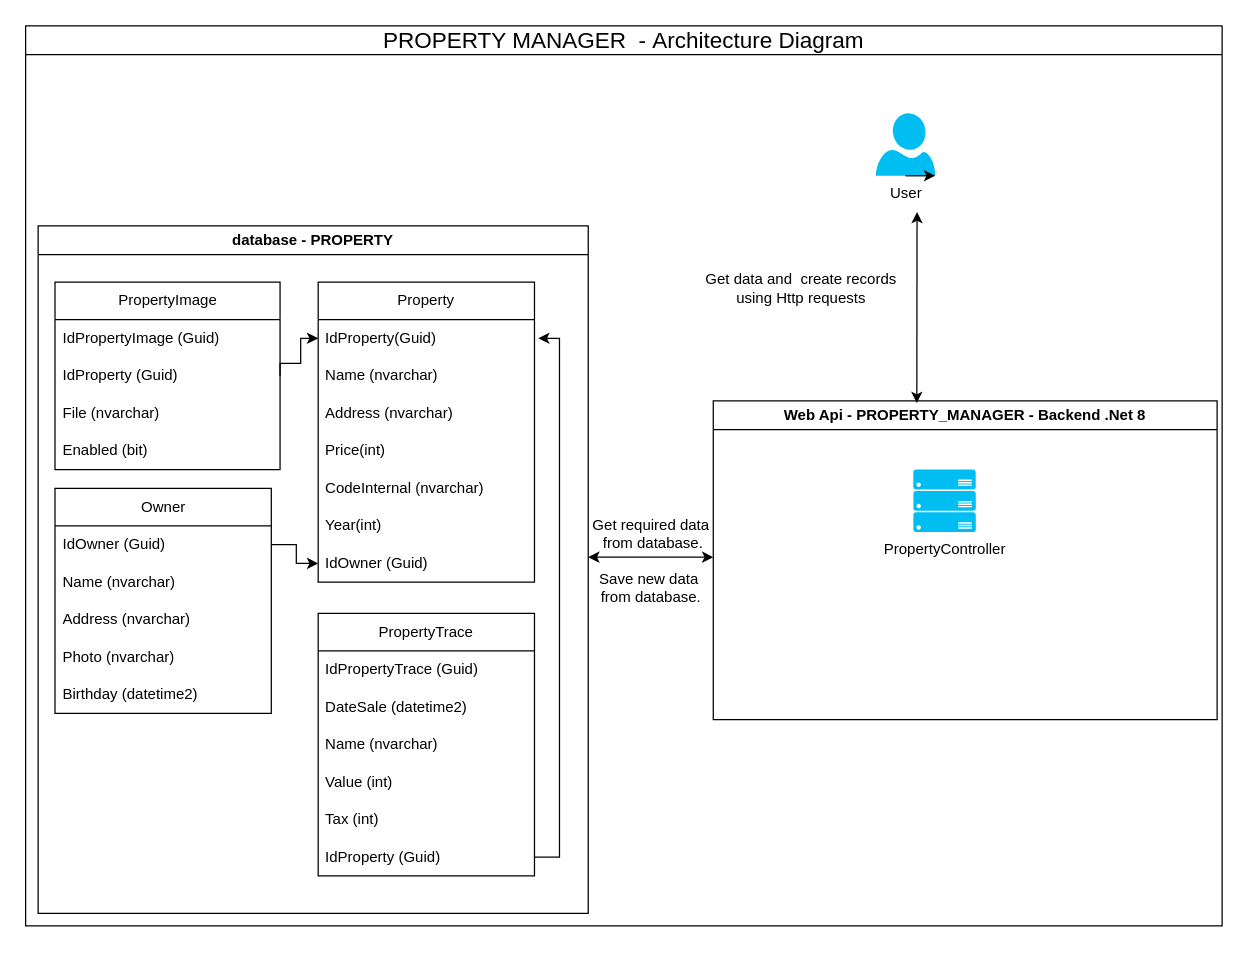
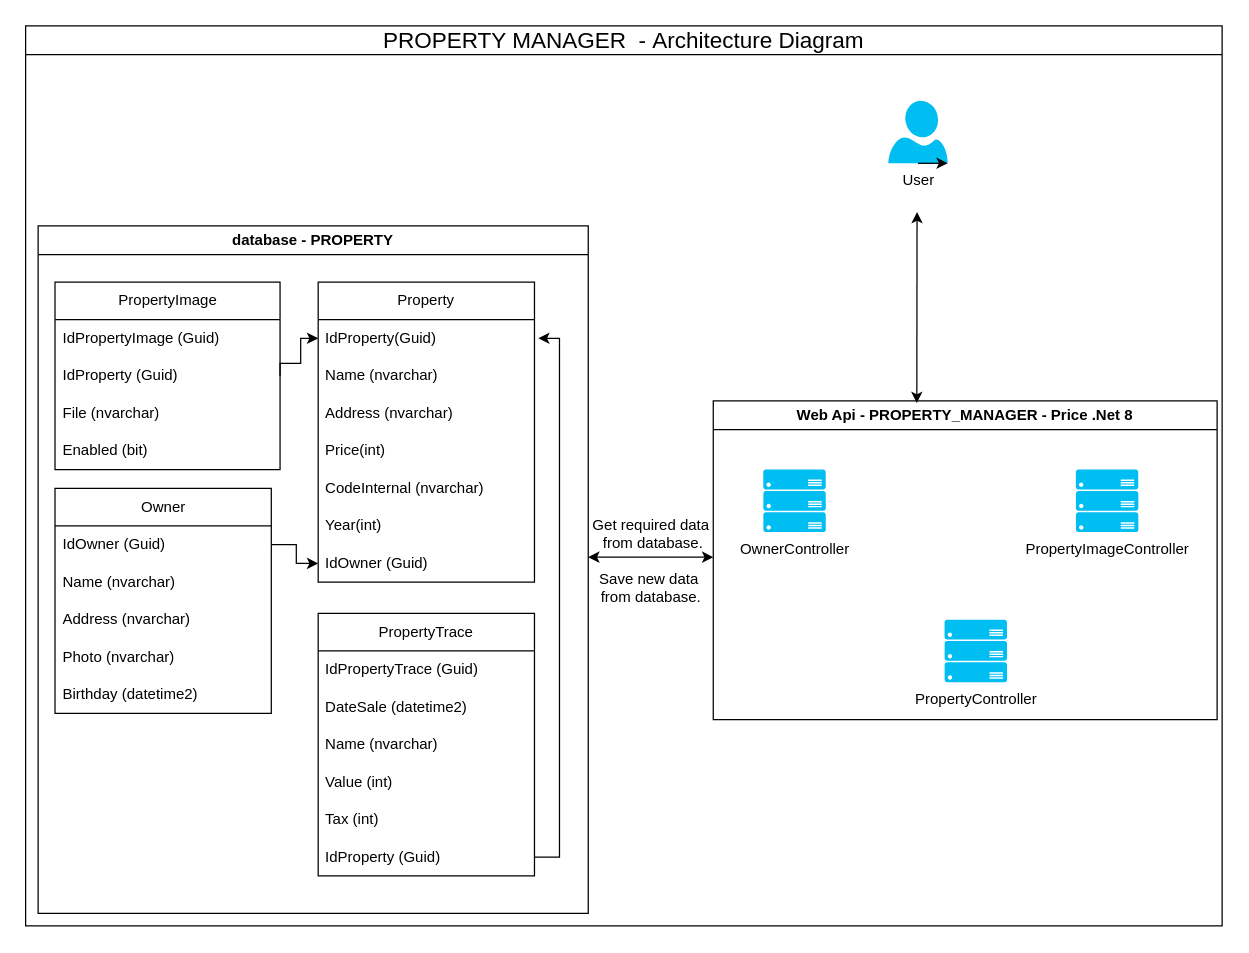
node "User": moved (905, 144) -> (918, 132)
node "Get data and create records using Http requests": removed
node "Web Api - PROPERTY_MANAGER - Backend .Net 8": label "Web Api - PROPERTY_MANAGER - Backend .Net 8" -> "Web Api - PROPERTY_MANAGER - Price .Net 8"
node "OwnerController": added
node "PropertyController": moved (944, 501) -> (976, 651)
node "PropertyImageController": added
